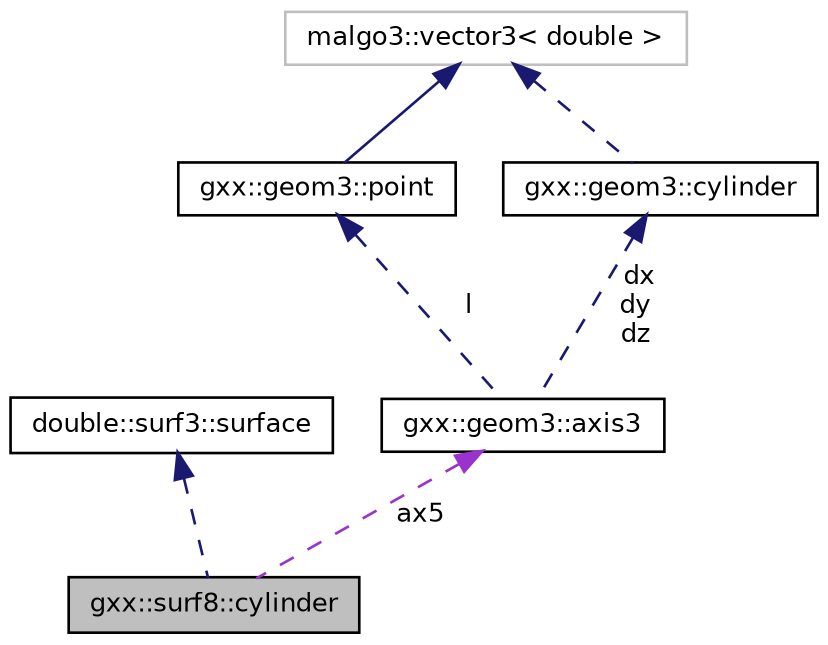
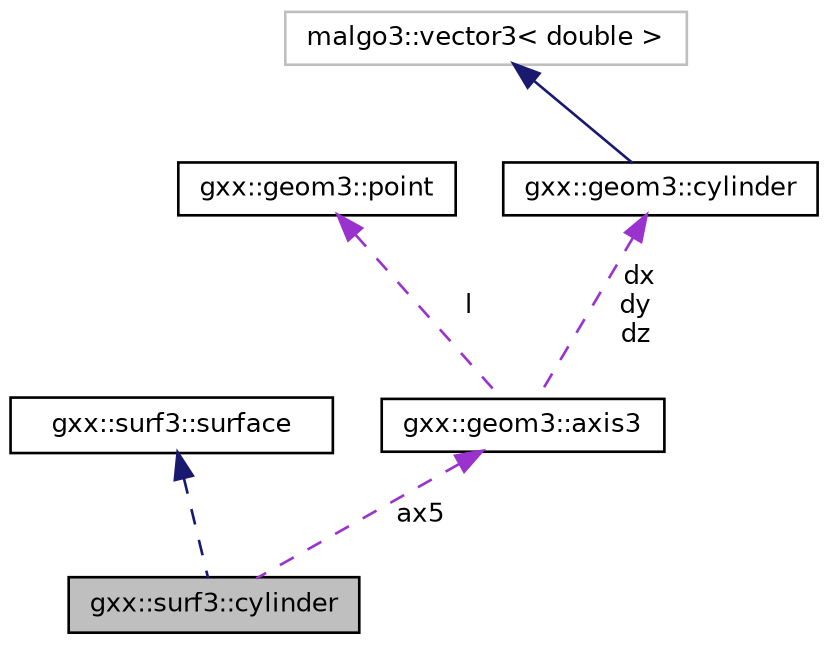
edge "gxx::geom3::point" -> "malgo3::vector3< double >": removed
edge "gxx::geom3::cylinder" -> "malgo3::vector3< double >": style dashed -> solid
edge "gxx::geom3::axis3" -> "gxx::geom3::point": color midnightblue -> darkorchid3
edge "gxx::geom3::axis3" -> "gxx::geom3::cylinder": color midnightblue -> darkorchid3
node "double::surf3::surface": label "double::surf3::surface" -> "gxx::surf3::surface"
node "gxx::surf8::cylinder": label "gxx::surf8::cylinder" -> "gxx::surf3::cylinder"
